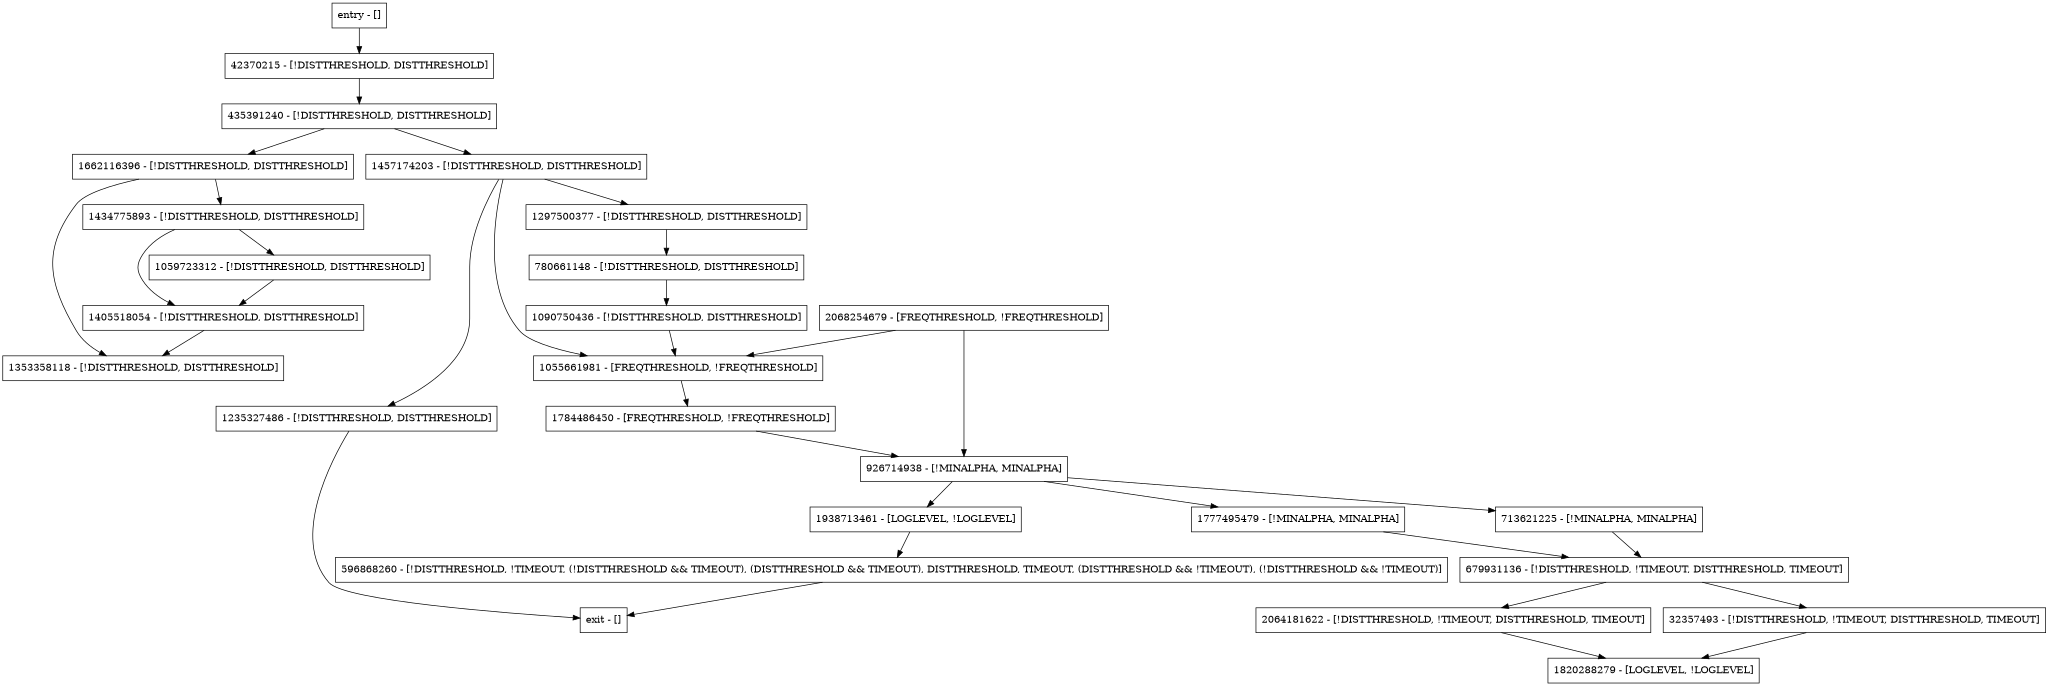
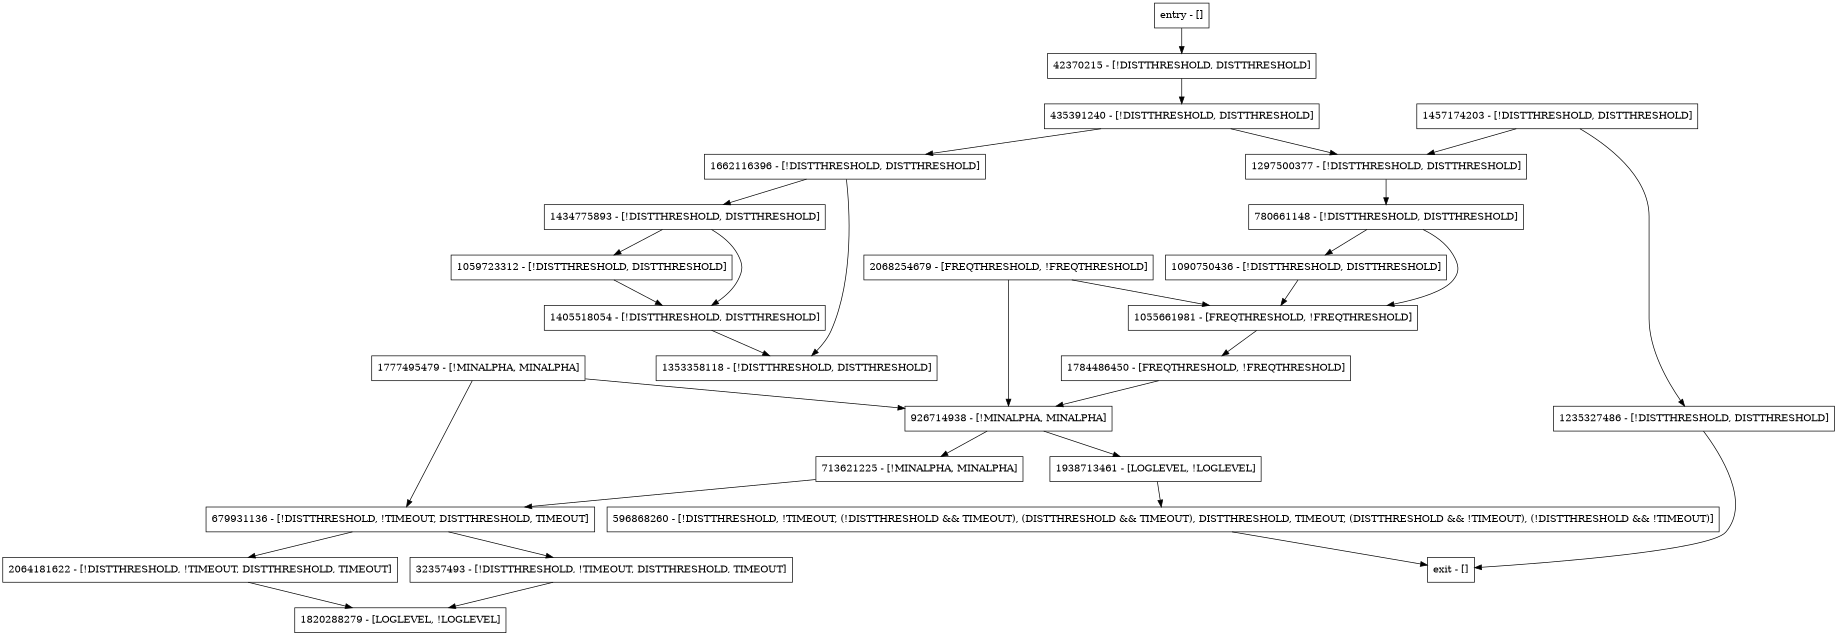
edge "435391240 - [!DISTTHRESHOLD, DISTTHRESHOLD]" -> "1457174203 - [!DISTTHRESHOLD, DISTTHRESHOLD]": now "435391240 - [!DISTTHRESHOLD, DISTTHRESHOLD]" -> "1297500377 - [!DISTTHRESHOLD, DISTTHRESHOLD]"
edge "1457174203 - [!DISTTHRESHOLD, DISTTHRESHOLD]" -> "1055661981 - [FREQTHRESHOLD, !FREQTHRESHOLD]": now "780661148 - [!DISTTHRESHOLD, DISTTHRESHOLD]" -> "1055661981 - [FREQTHRESHOLD, !FREQTHRESHOLD]"
edge "926714938 - [!MINALPHA, MINALPHA]" -> "1777495479 - [!MINALPHA, MINALPHA]": reversed
